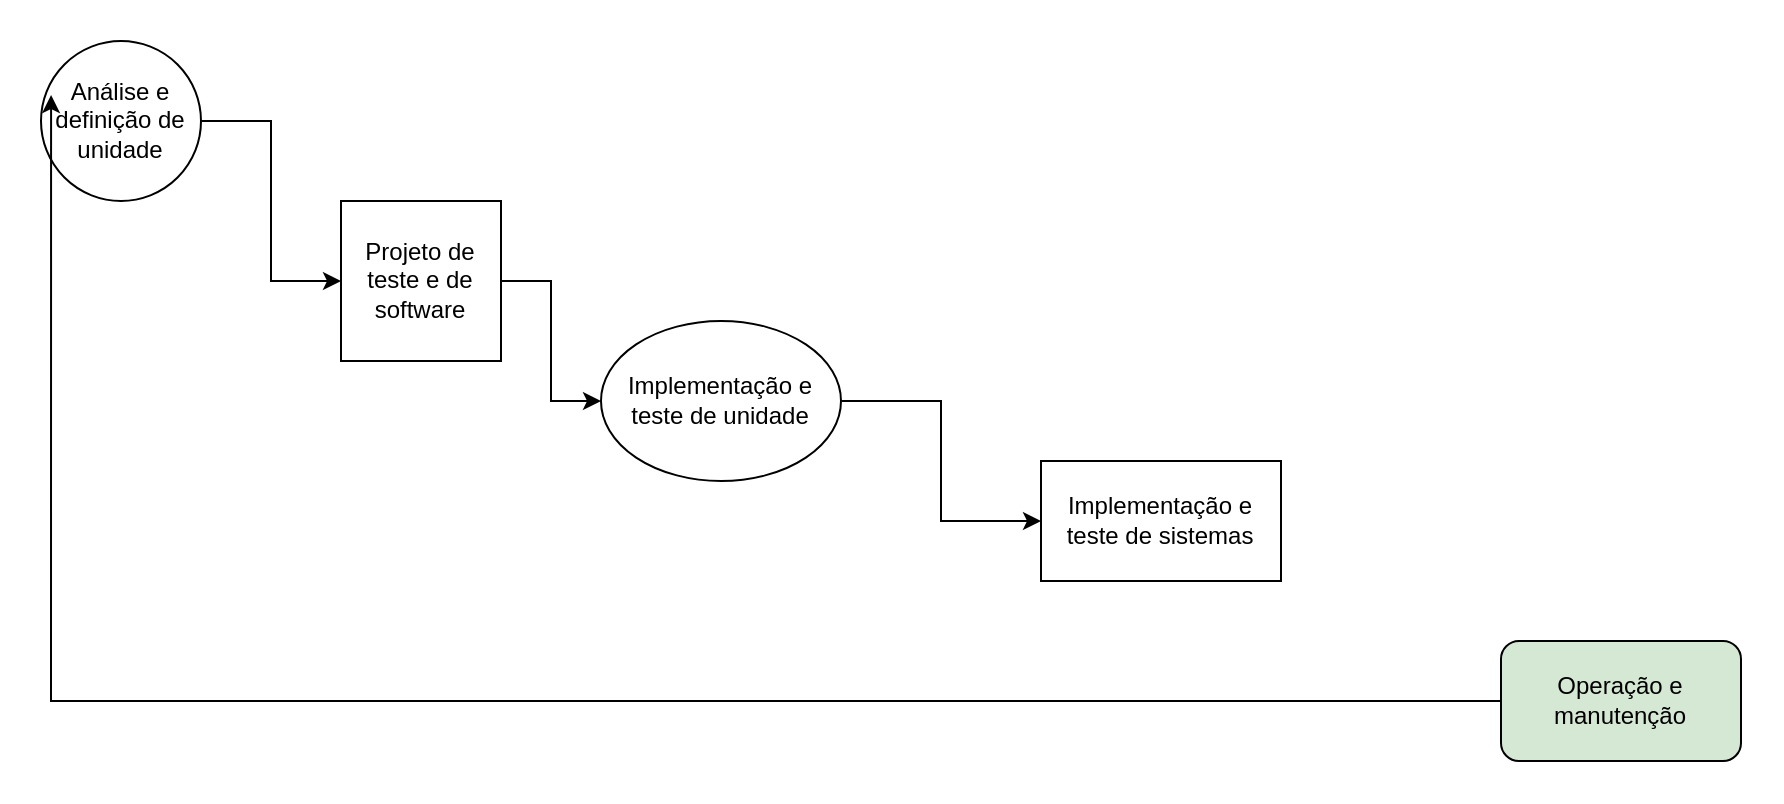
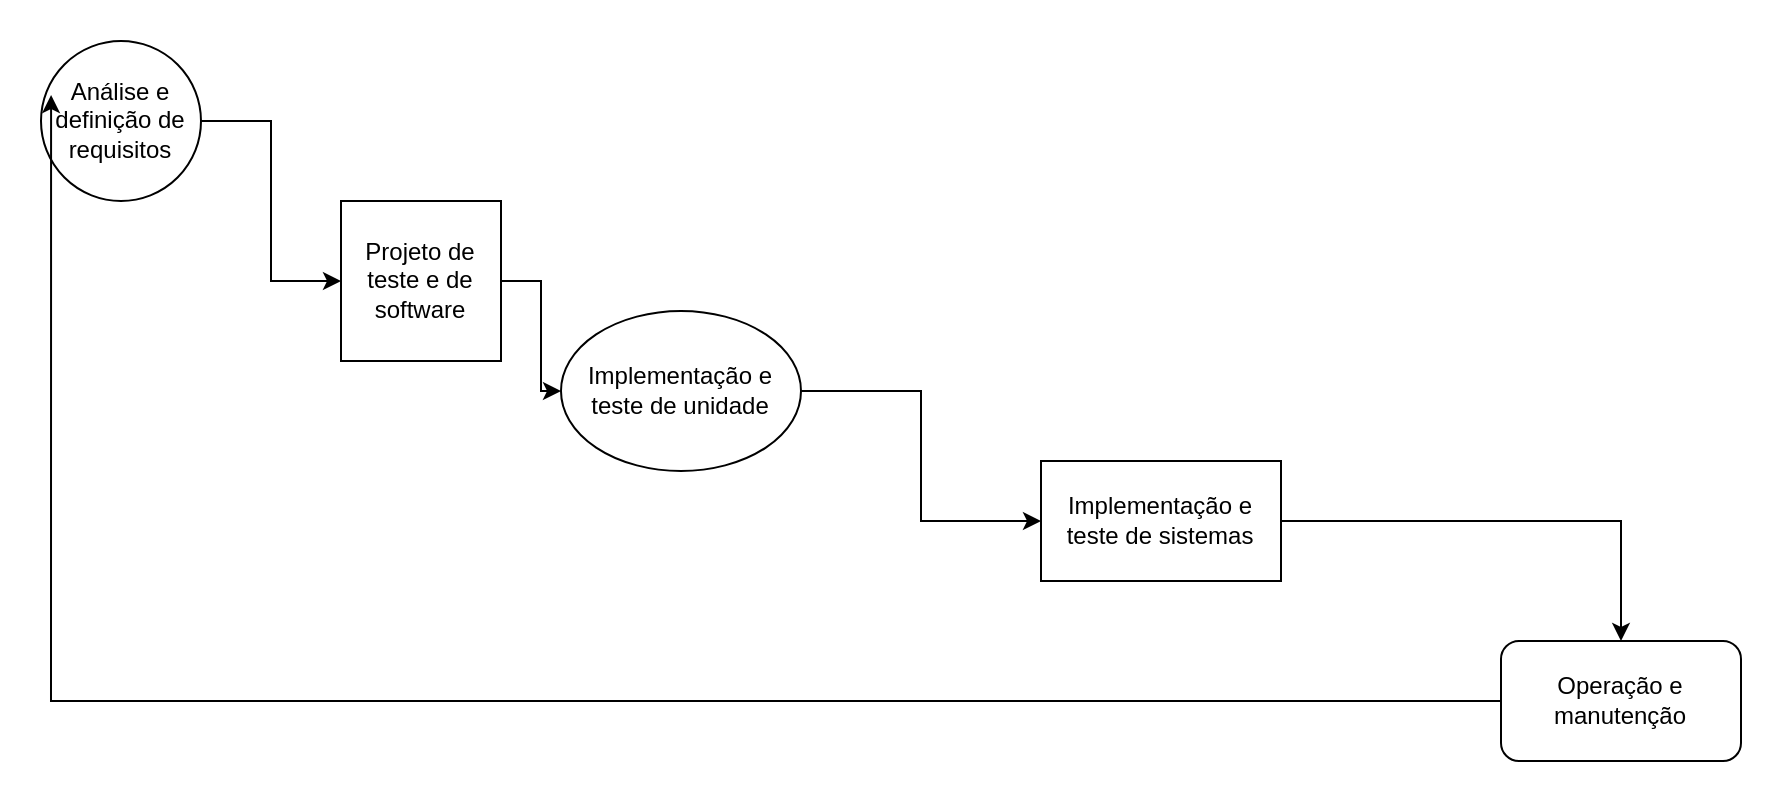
node "Análise e definição de unidade": label "Análise e definição de unidade" -> "Análise e definição de requisitos"
node "Implementação e teste de unidade": moved (721, 401) -> (681, 391)
edge "Implementação e teste de sistemas" -> "Operação e manutenção": added
node "Operação e manutenção": fillcolor #d5e8d4 -> #ffffff
